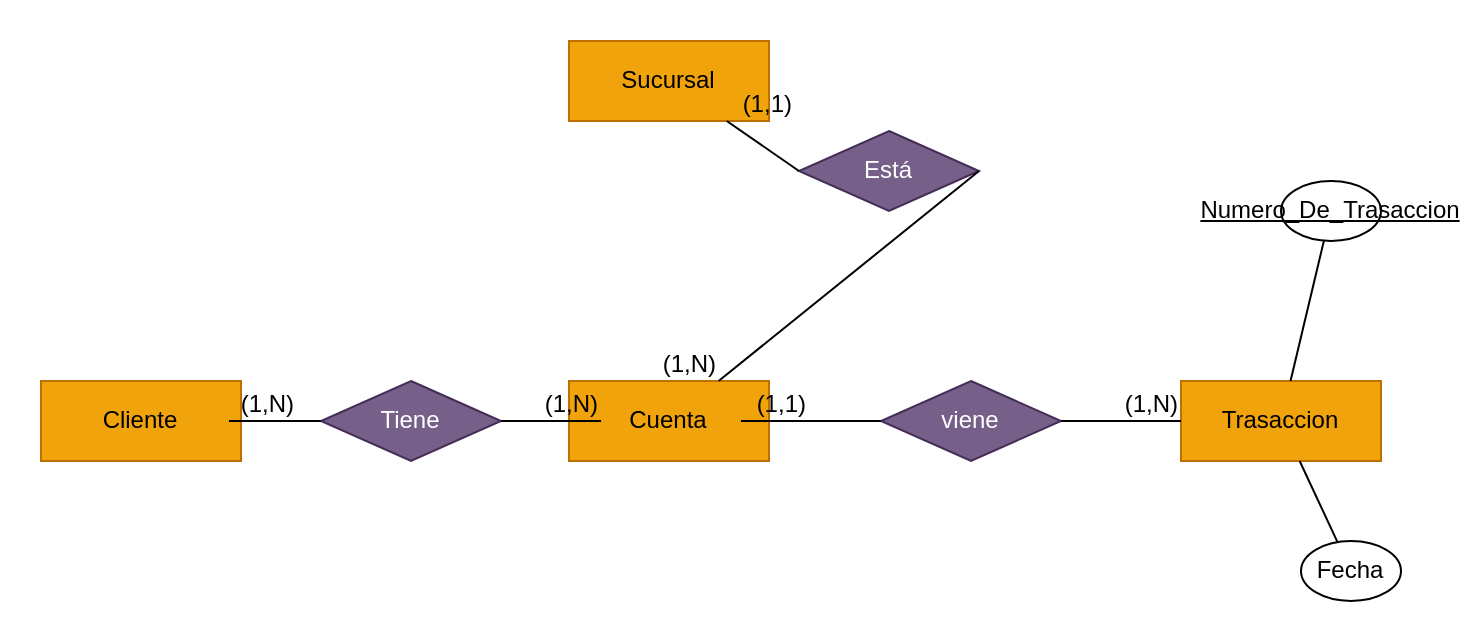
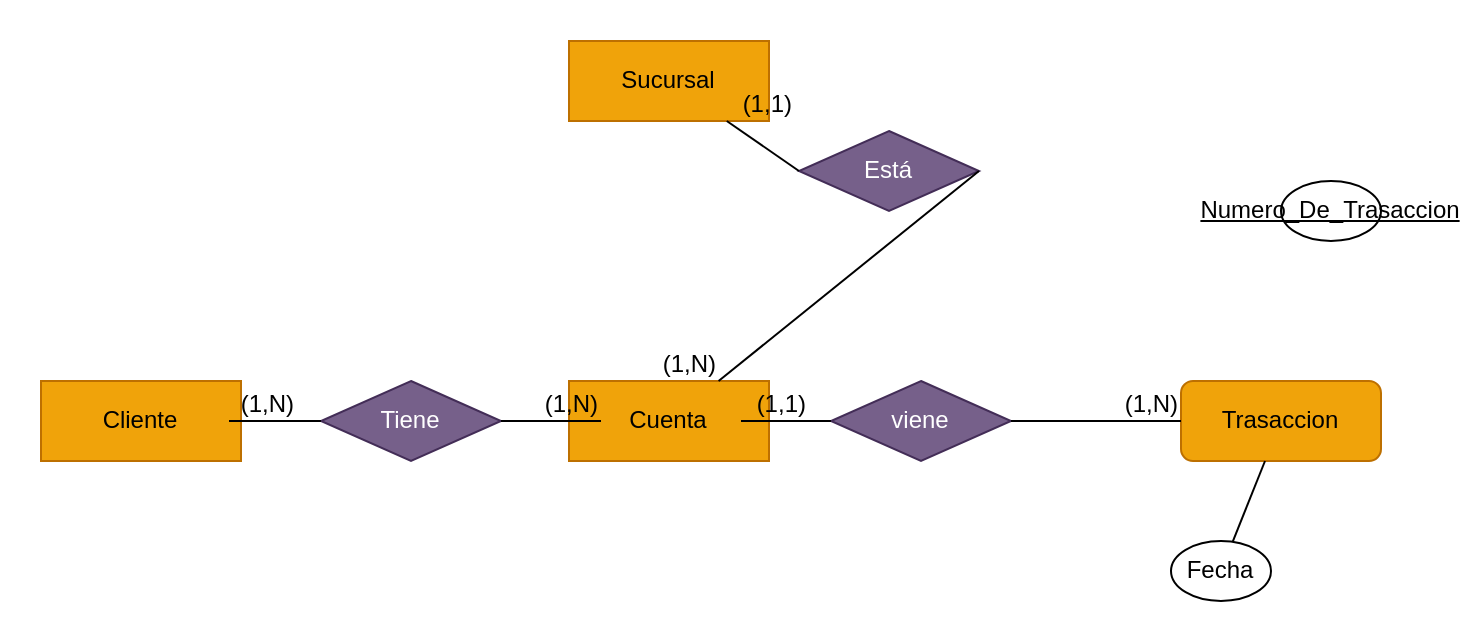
edge "Numero_De_Trasaccion" -- "Trasaccion": removed
node "viene": moved (971, 421) -> (921, 421)
node "Trasaccion": shape rectangle -> rounded rectangle
node "Fecha": moved (1351, 571) -> (1221, 571)
